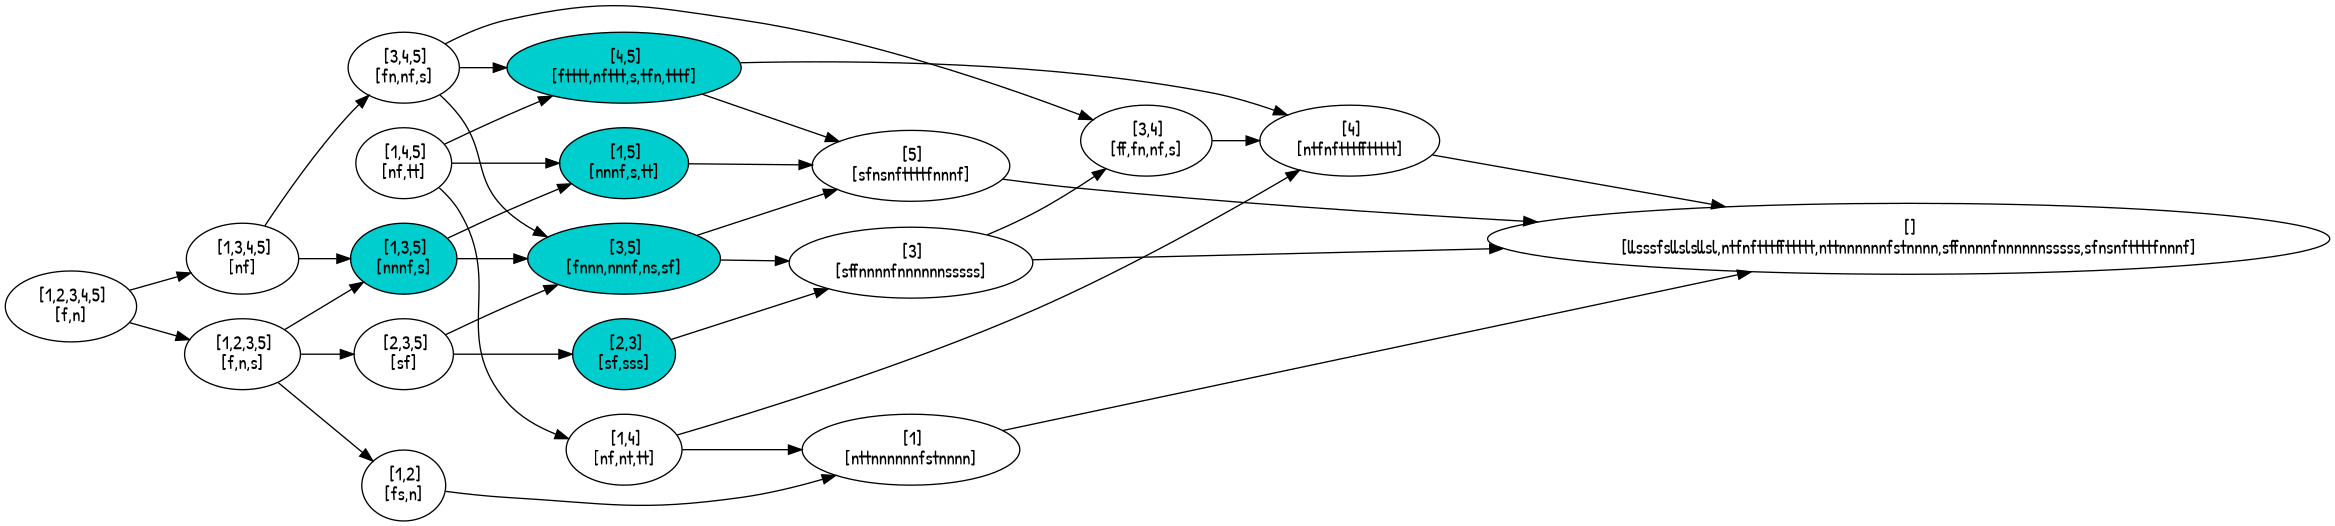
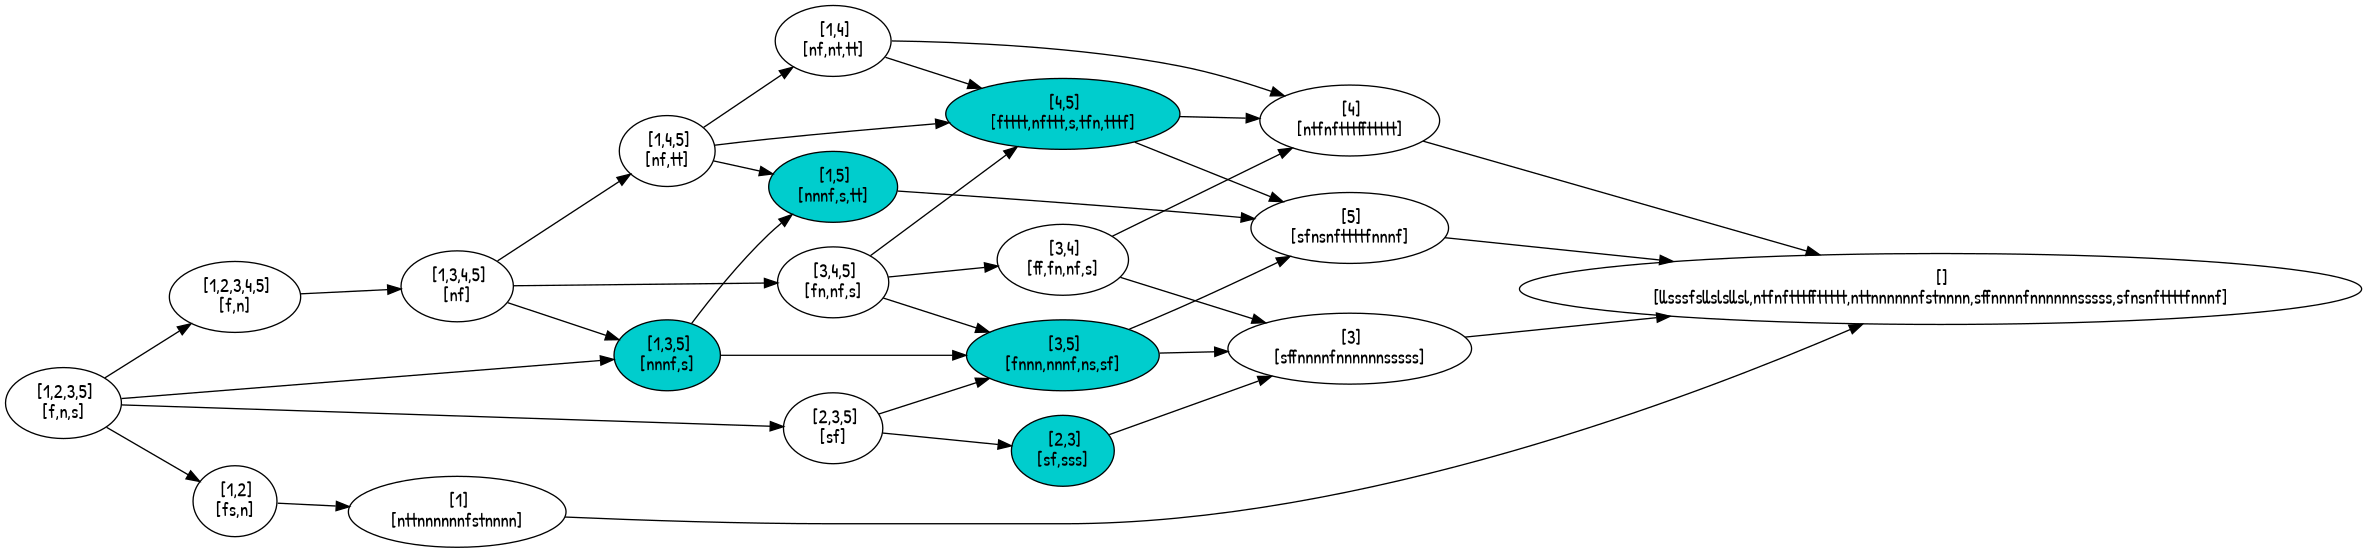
edge "[3] [sffnnnnfnnnnnnsssss]" -> "[3,4] [ff,fn,nf,s]": reversed
edge "[1,3,4,5] [nf]" -> "[1,4,5] [nf,tt]": added
edge "[1,2,3,4,5] [f,n]" -> "[1,2,3,5] [f,n,s]": reversed
edge "[1,4] [nf,nt,tt]" -> "[1] [nttnnnnnnfstnnnn]": now "[1,4] [nf,nt,tt]" -> "[4,5] [ftttt,nfttt,s,tfn,tttf]"
